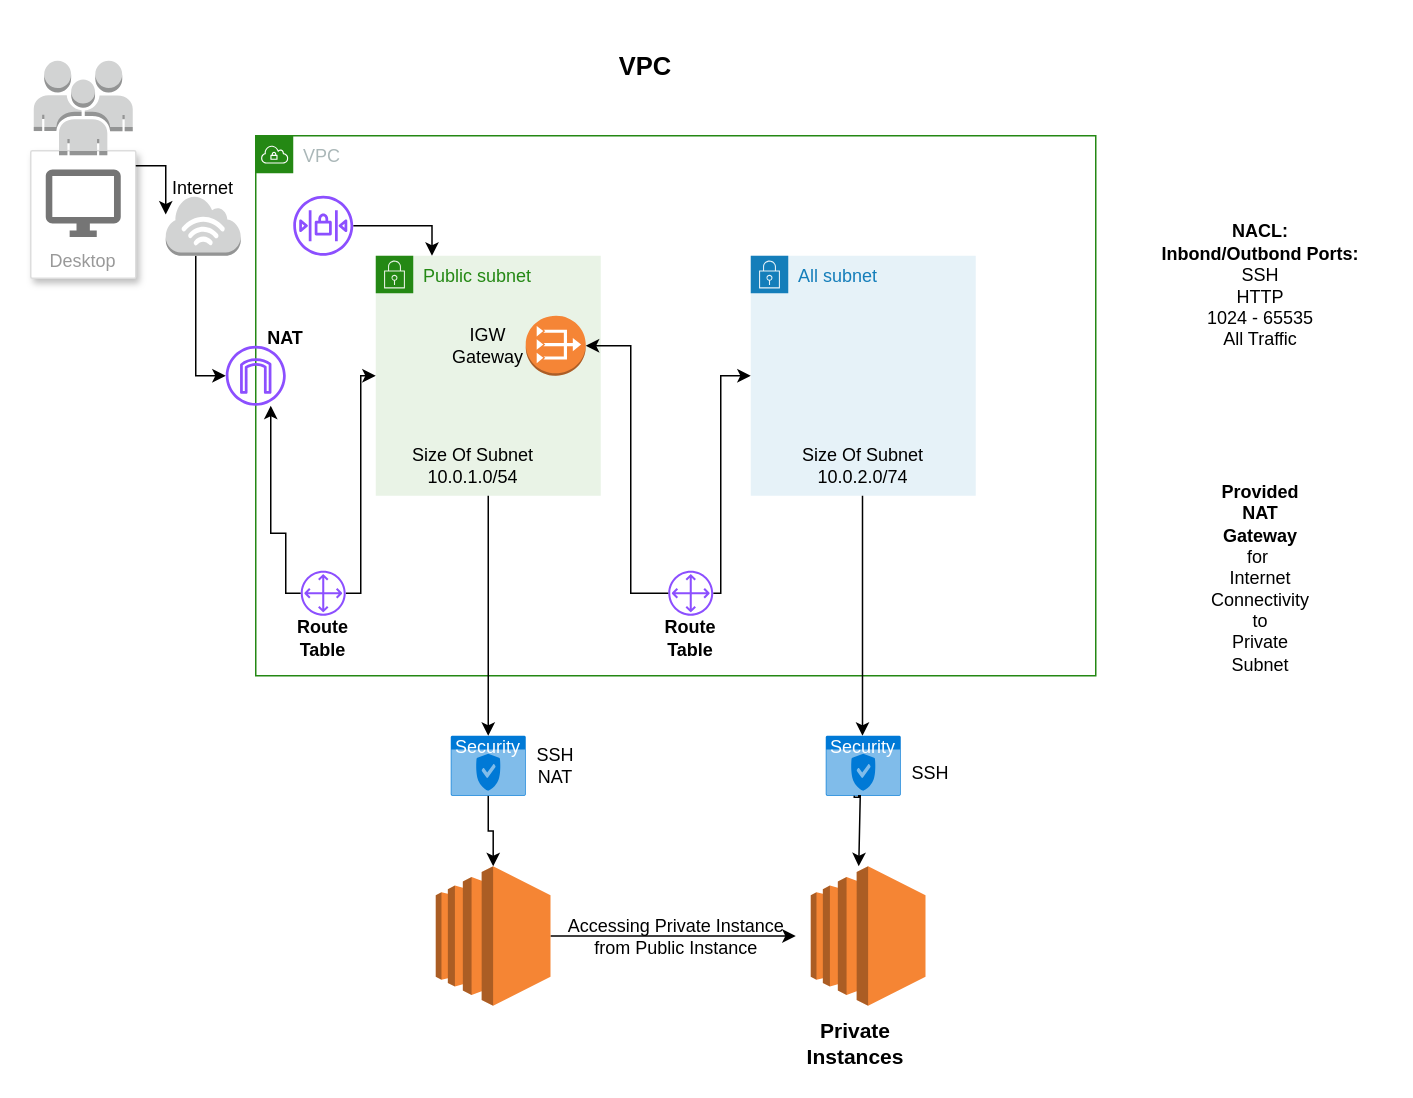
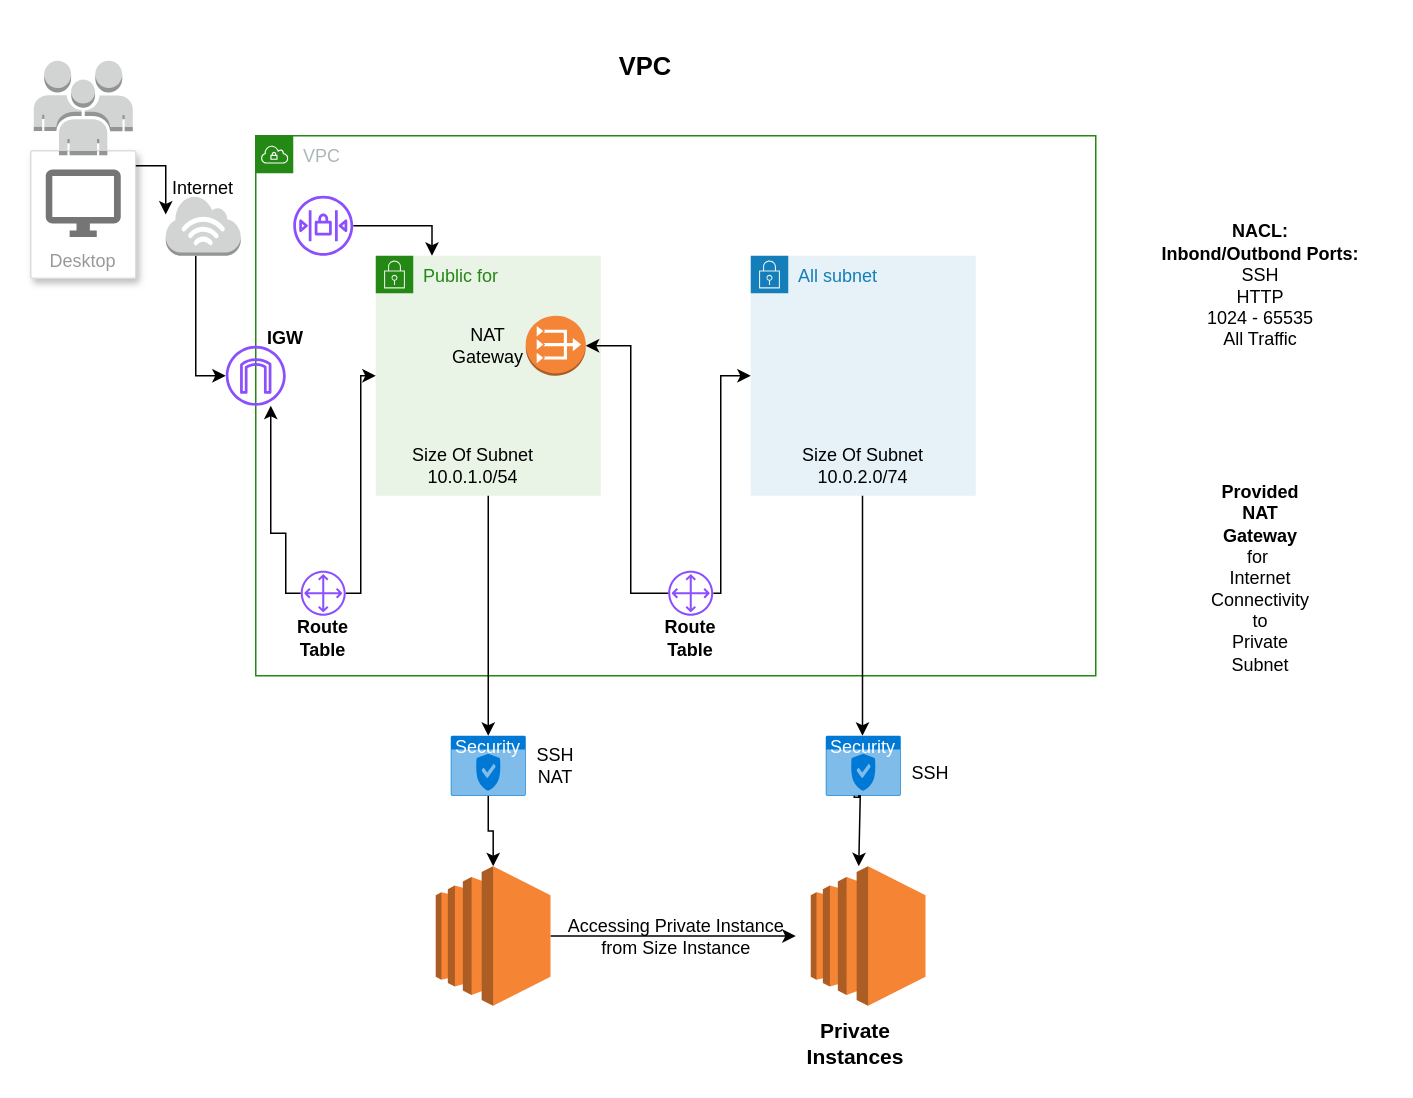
node "Public subnet": label "Public subnet" -> "Public for"
node "NAT": label "NAT" -> "IGW"
node "IGW Gateway": label "IGW Gateway" -> "NAT Gateway"
node "Accessing Private Instance from Public Instance": label "Accessing Private Instance from Public Instance" -> "Accessing Private Instance from Size Instance"
